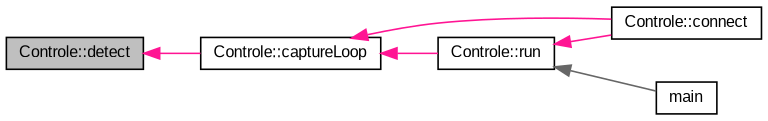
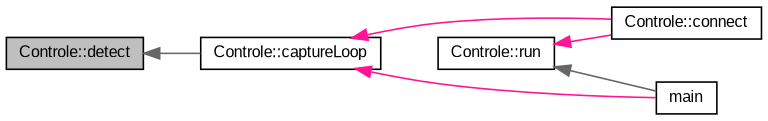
edge "Controle::captureLoop" -> "Controle::detect": color deeppink -> gray40
edge "Controle::run" -> "Controle::captureLoop": now "main" -> "Controle::captureLoop"
